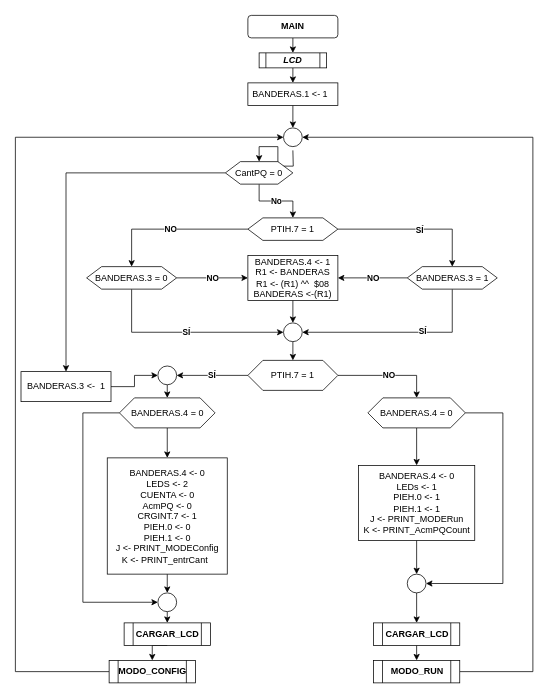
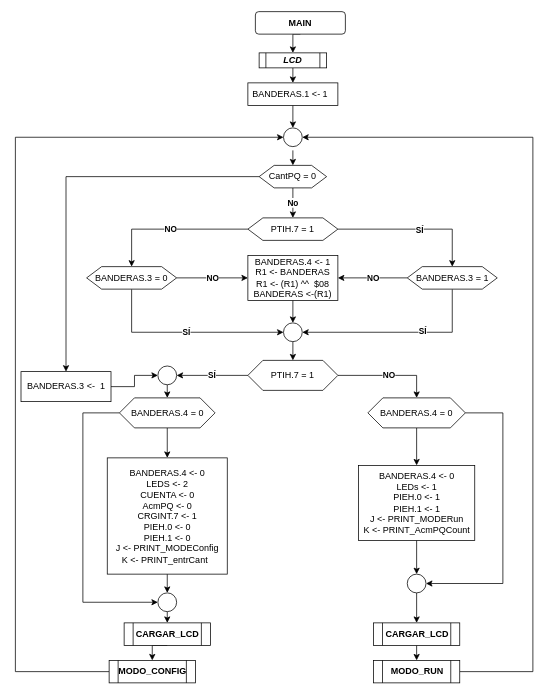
node "MAIN": moved (293, 27) -> (300, 23)
node "CantPQ = 0": moved (259, 173) -> (293, 177)
